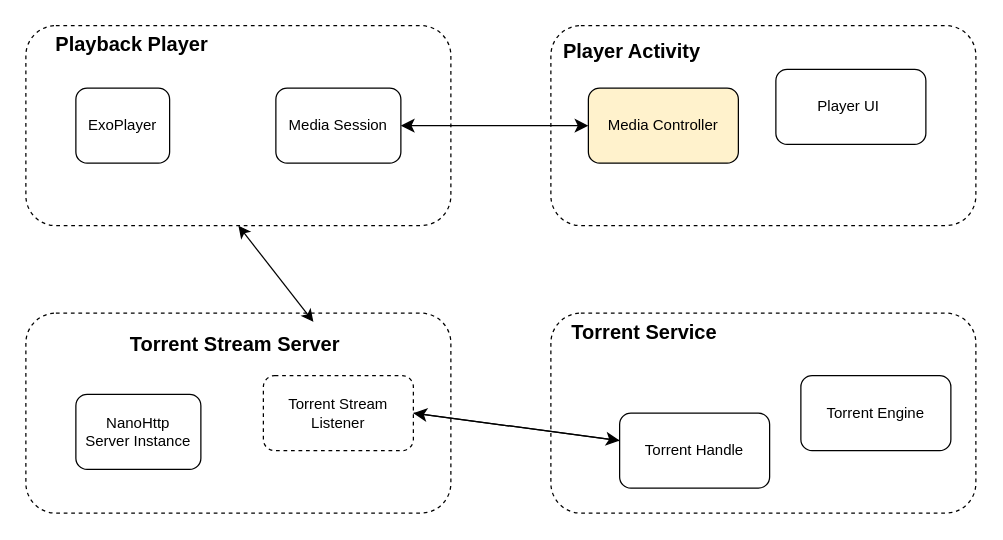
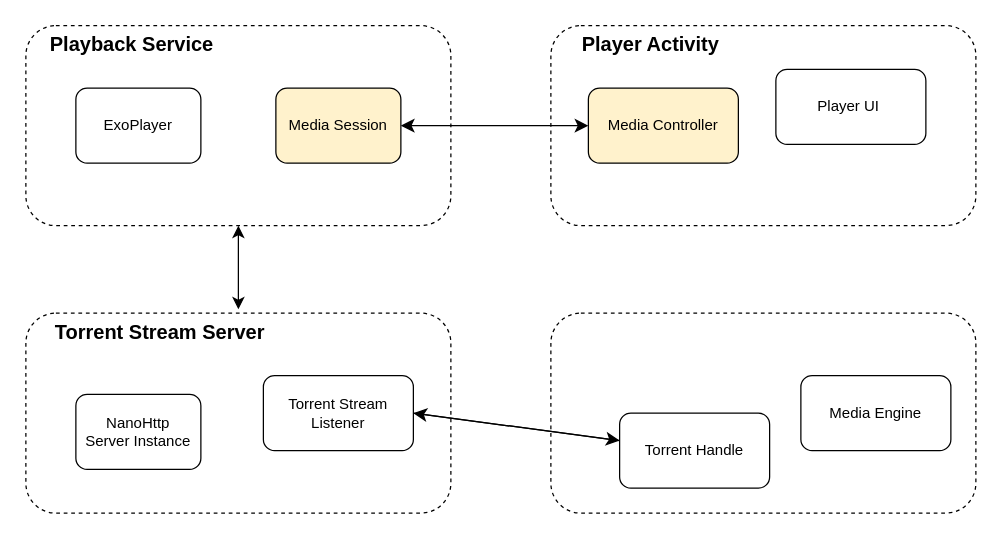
node "Playback Player": label "Playback Player" -> "Playback Service"
node "Player Activity": moved (632, 51) -> (651, 44)
node "ExoPlayer": size 94x75 -> 125x75
node "Media Session": fillcolor #ffffff -> #fff2cc
node "Torrent Service": removed
node "Torrent Stream Server": moved (235, 344) -> (160, 332)
node "Torrent Stream Listener": style dashed -> solid
node "Torrent Engine": label "Torrent Engine" -> "Media Engine"
